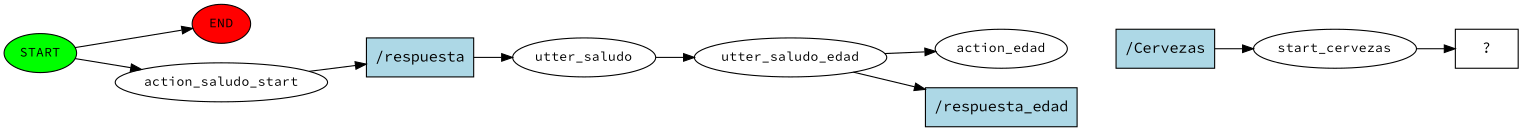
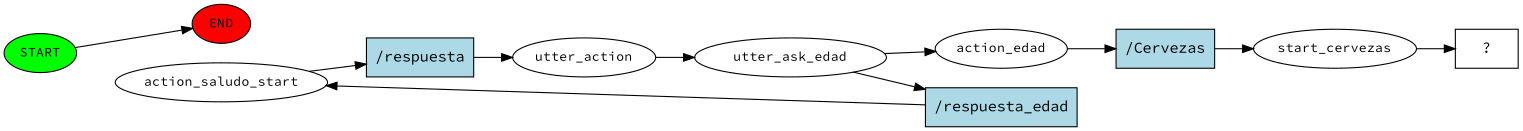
edge "action_edad" -> "/Cervezas": added
node "utter_saludo": label "utter_saludo" -> "utter_action"
node "utter_saludo_edad": label "utter_saludo_edad" -> "utter_ask_edad"
edge "START" -> "action_saludo_start": now "/respuesta_edad" -> "action_saludo_start"
